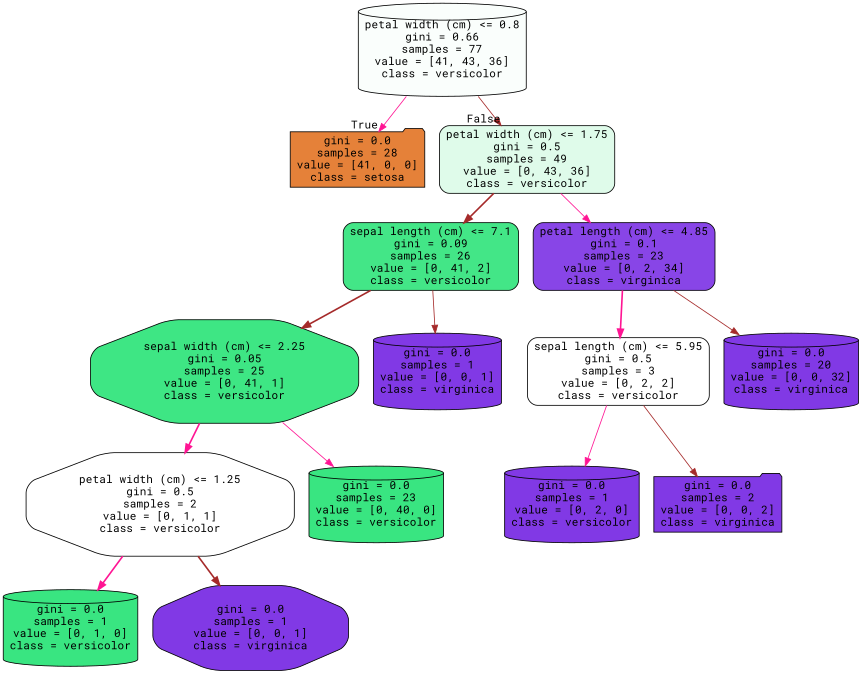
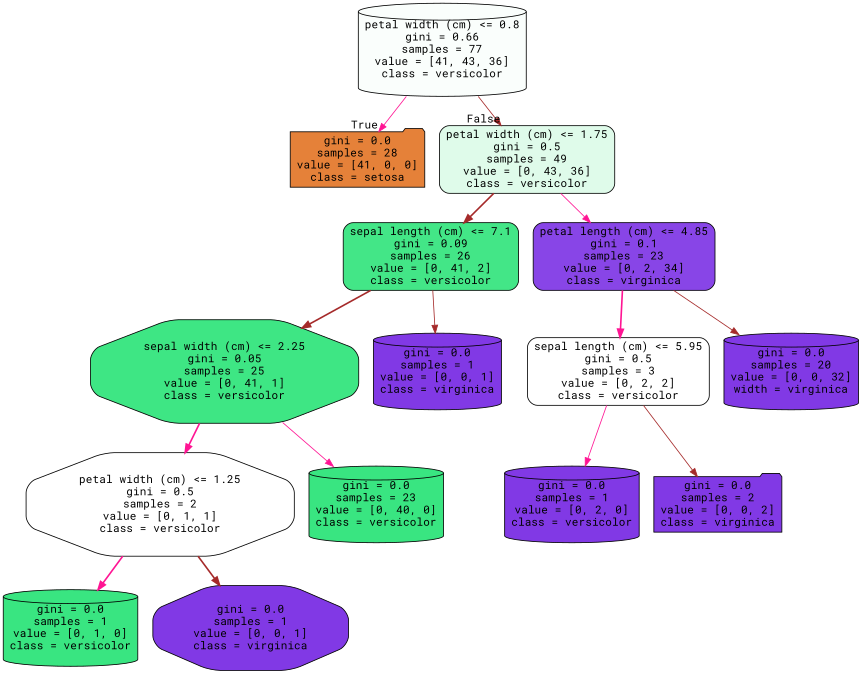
node "gini = 0.0 samples = 20 value = [0, 0, 32] class = virginica": label "gini = 0.0 samples = 20 value = [0, 0, 32] class = virginica" -> "gini = 0.0 samples = 20 value = [0, 0, 32] width = virginica"
